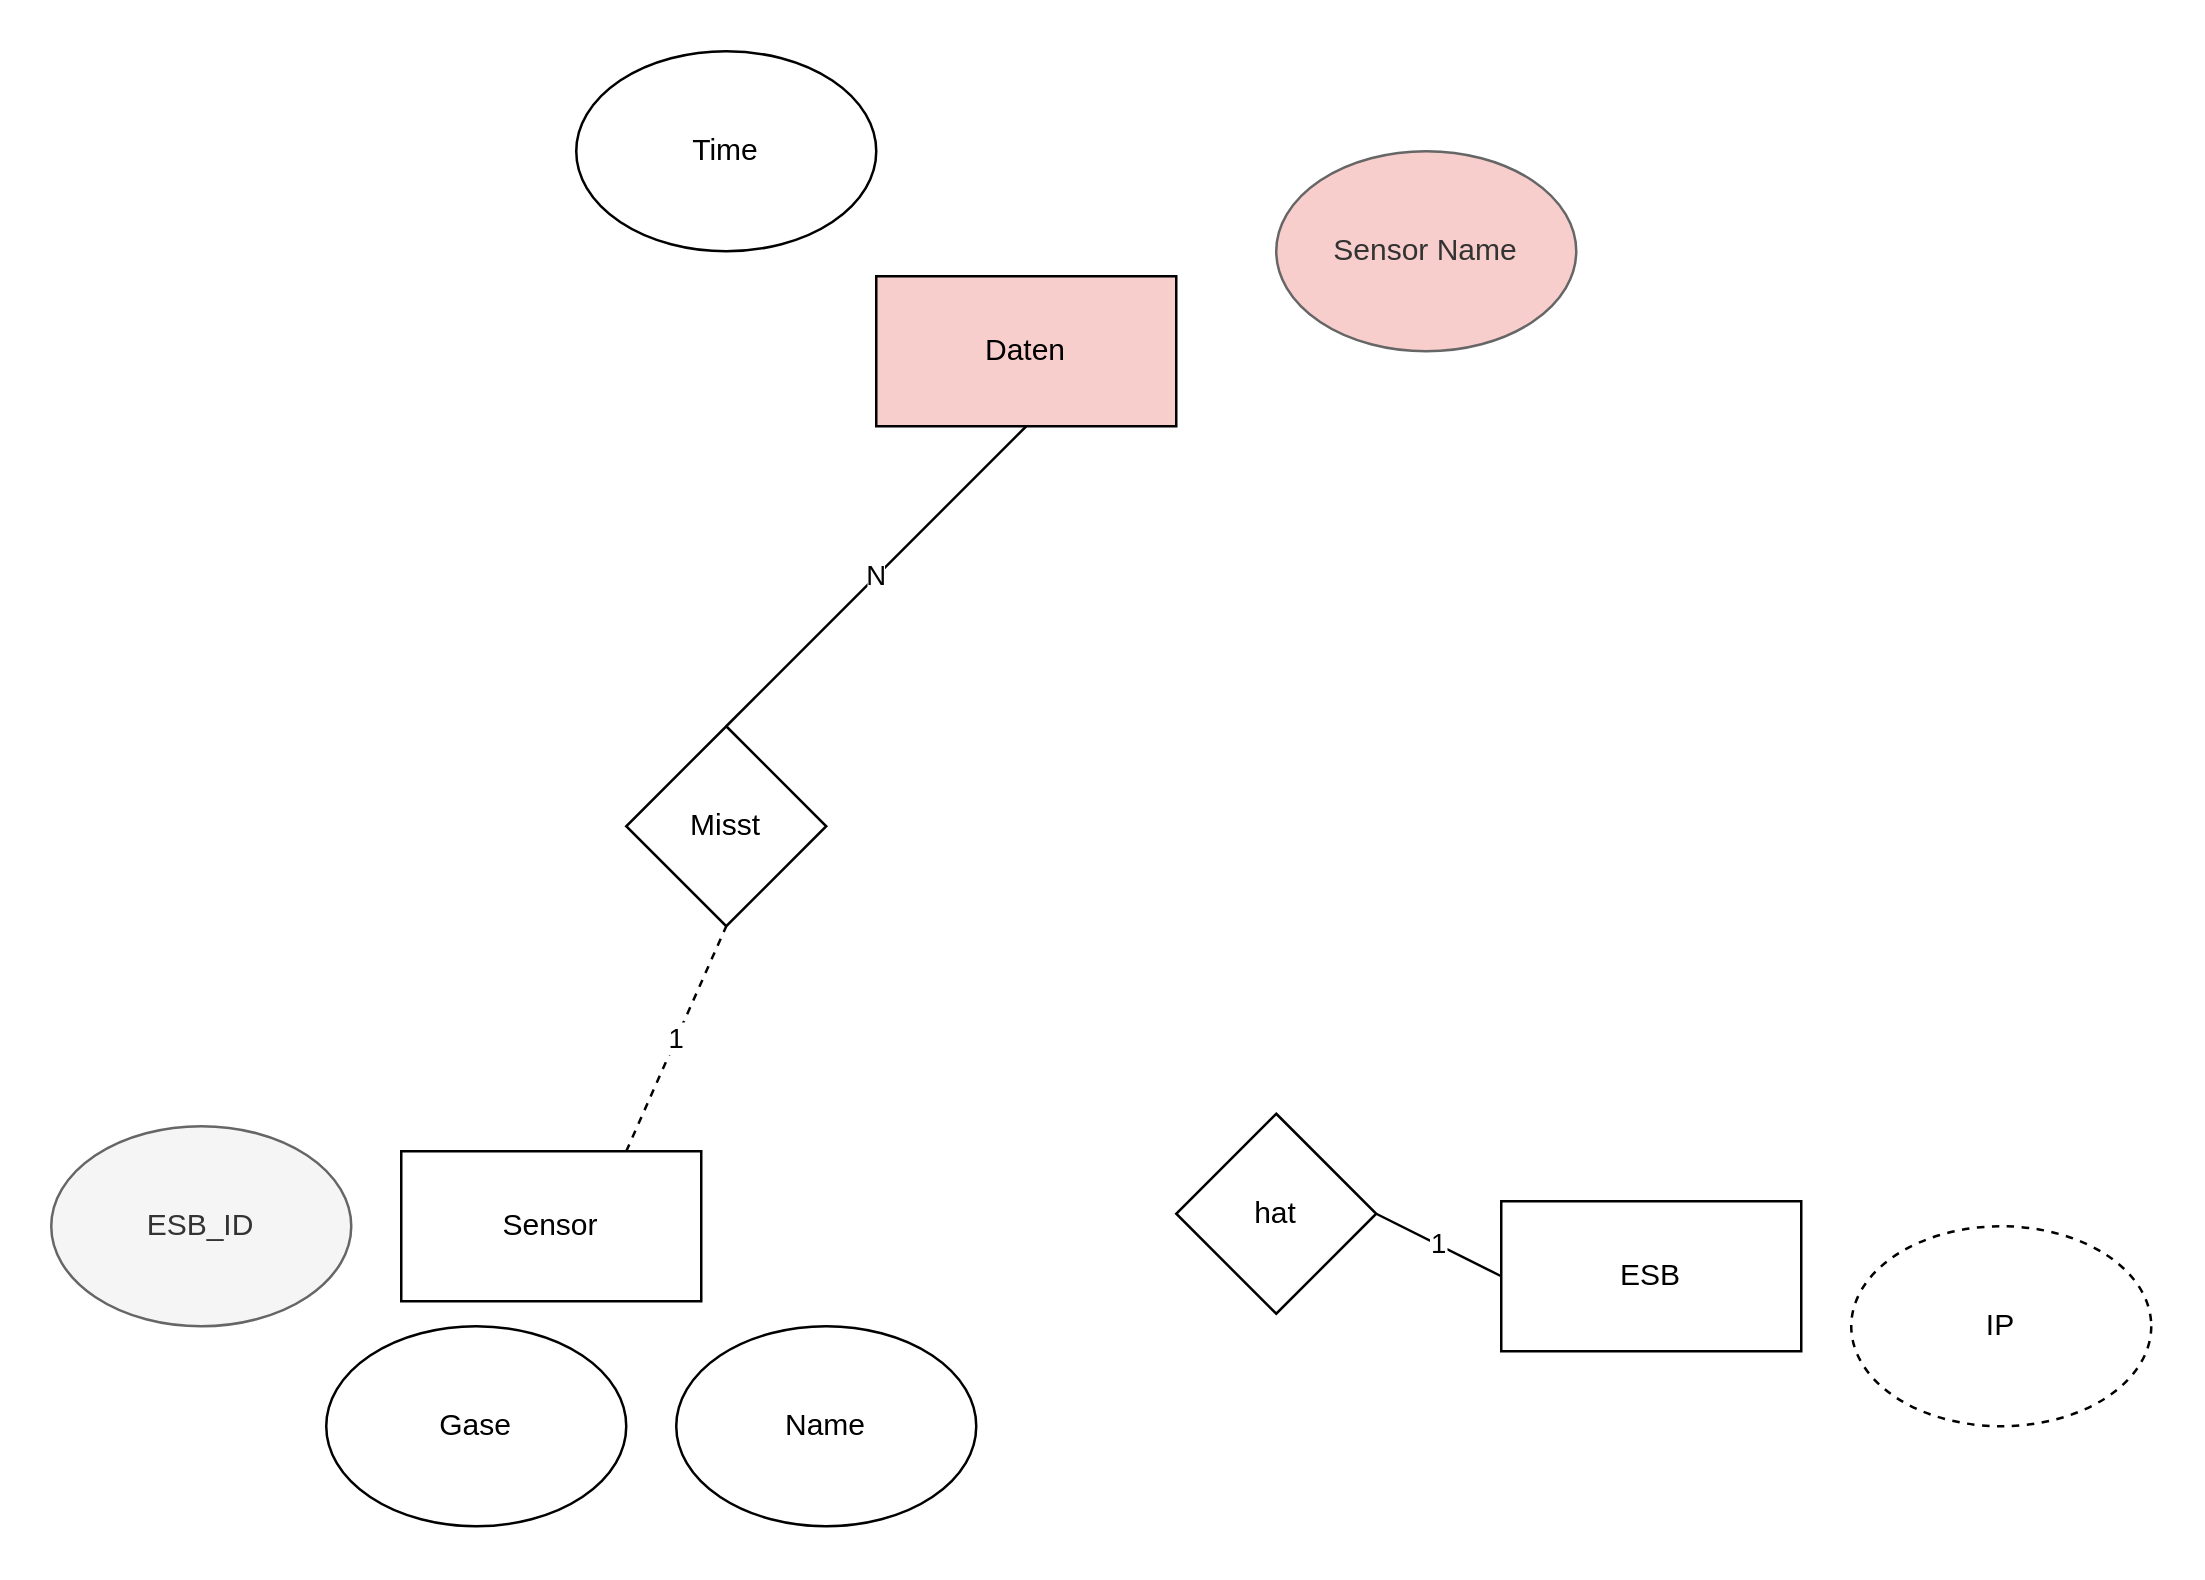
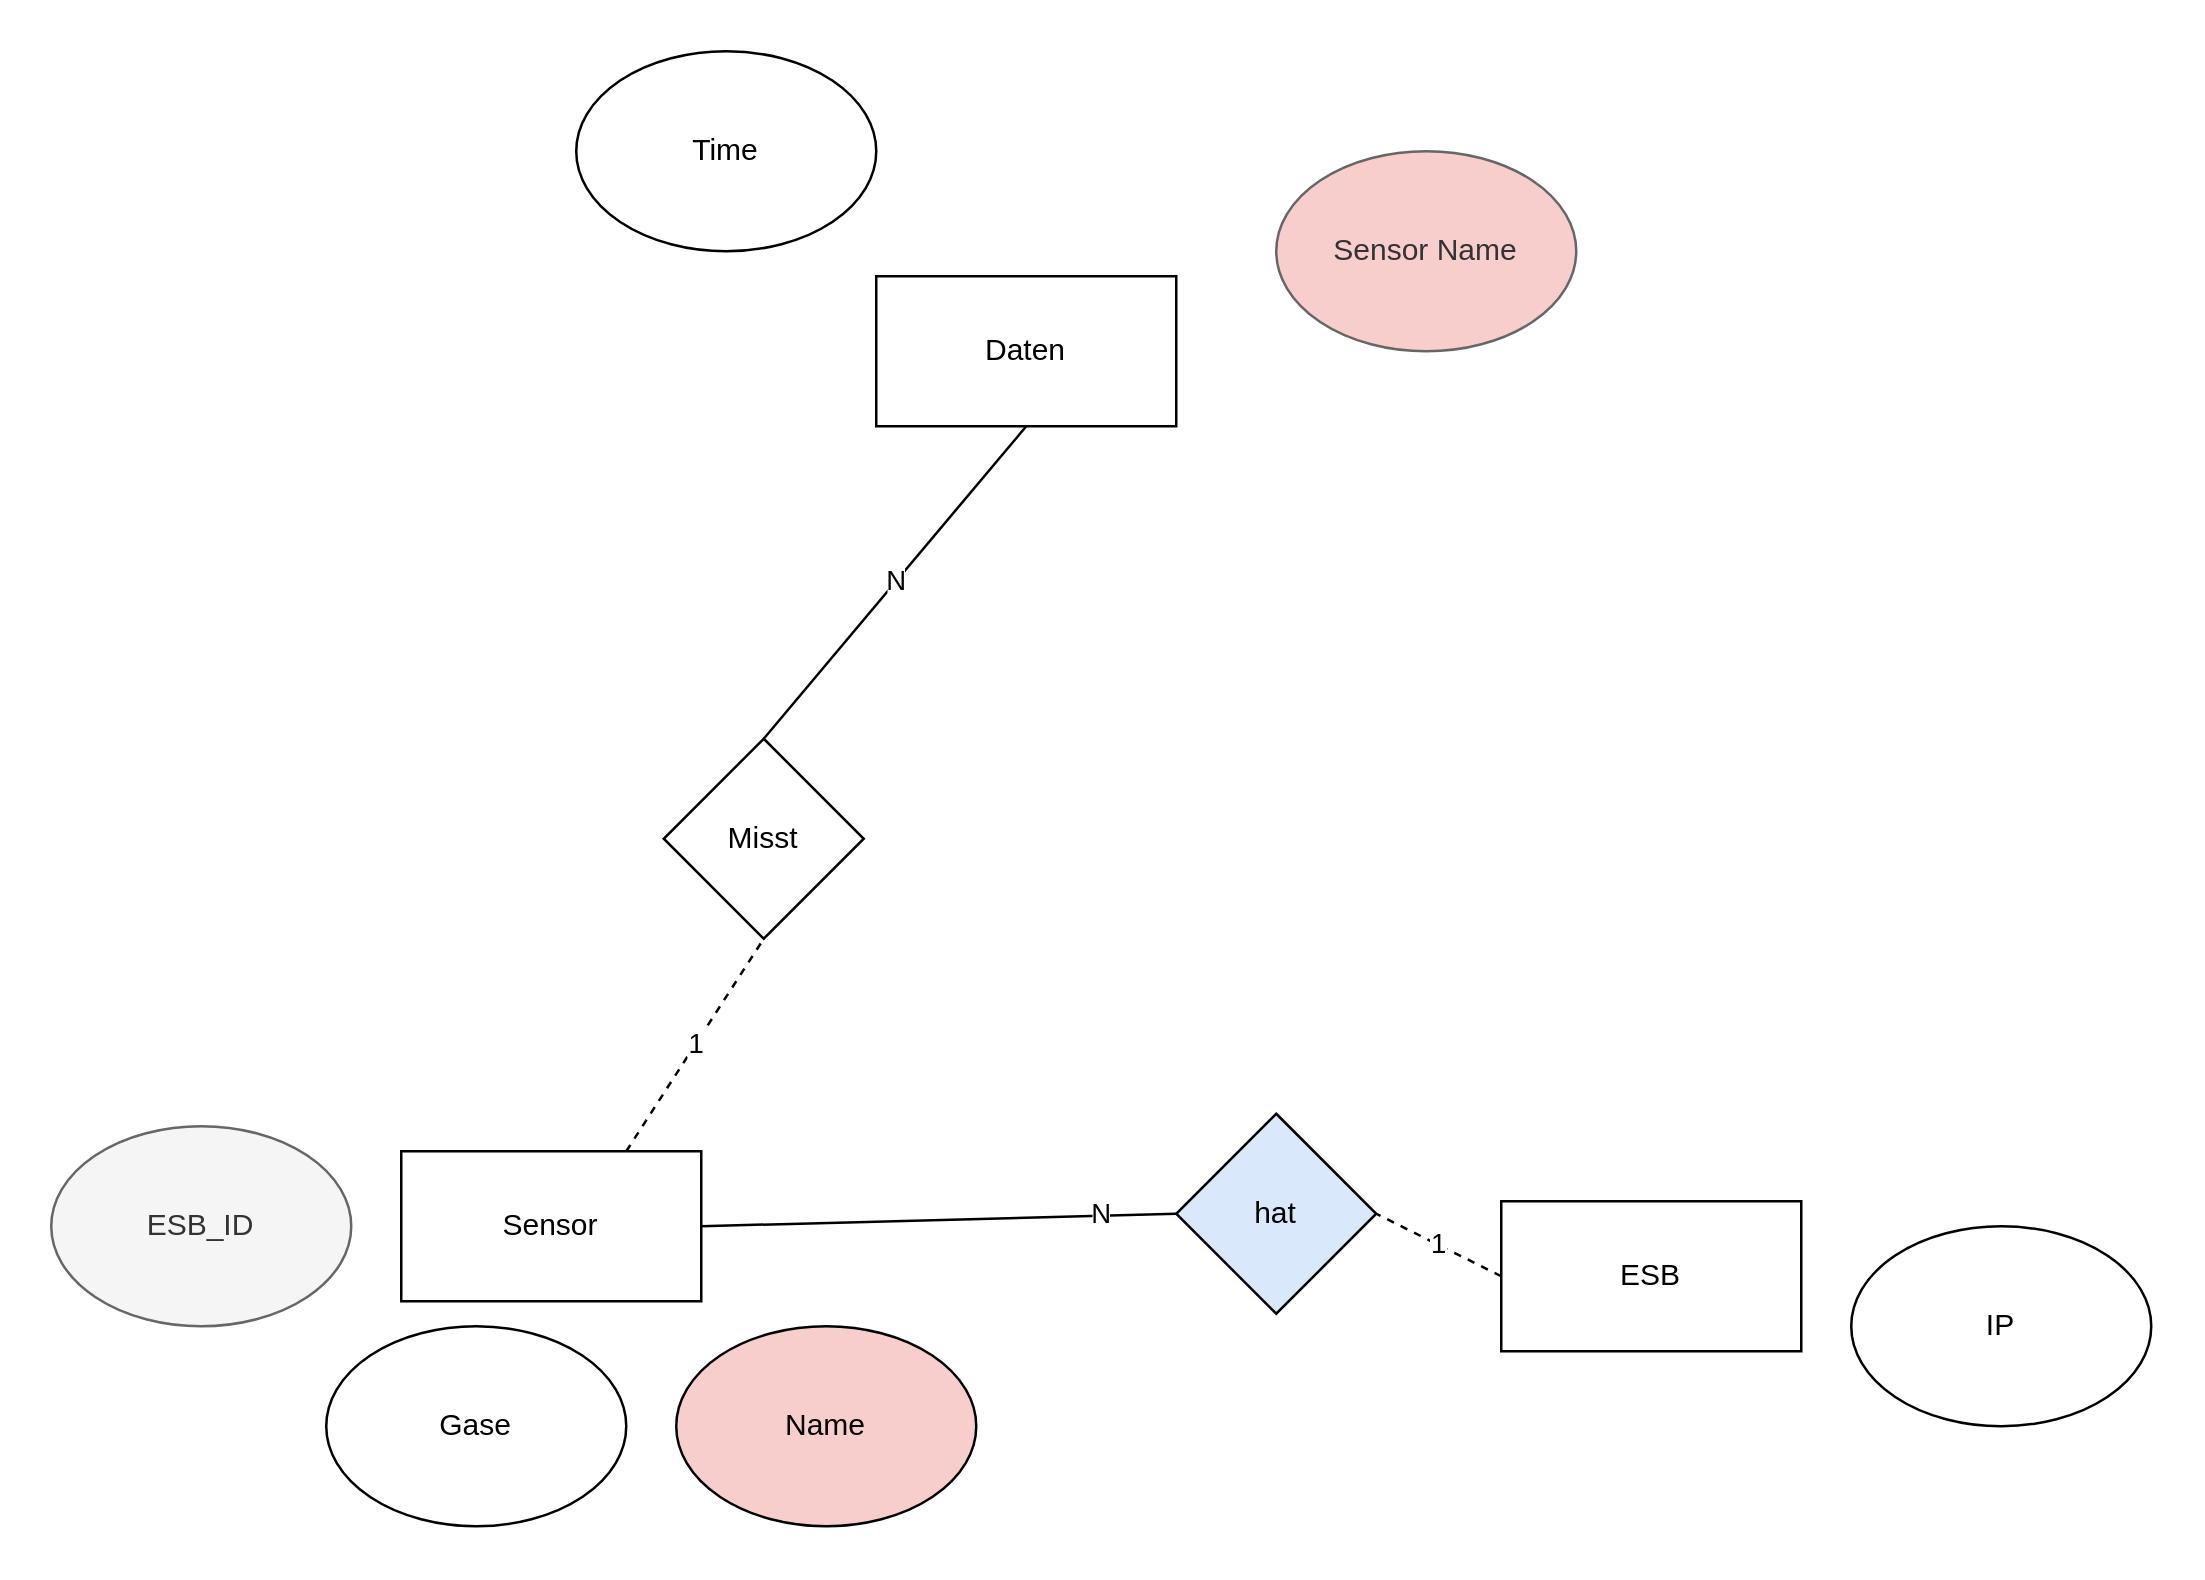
node "Daten": fillcolor #f8cecc -> #ffffff
node "Misst": moved (726, 826) -> (764, 839)
node "hat": fillcolor #ffffff -> #dae8fc
edge "hat" -- "Sensor": added, label "N"
edge "hat" -- "ESB": style solid -> dashed
node "IP": style dashed -> solid
node "Name": fillcolor #ffffff -> #f8cecc
